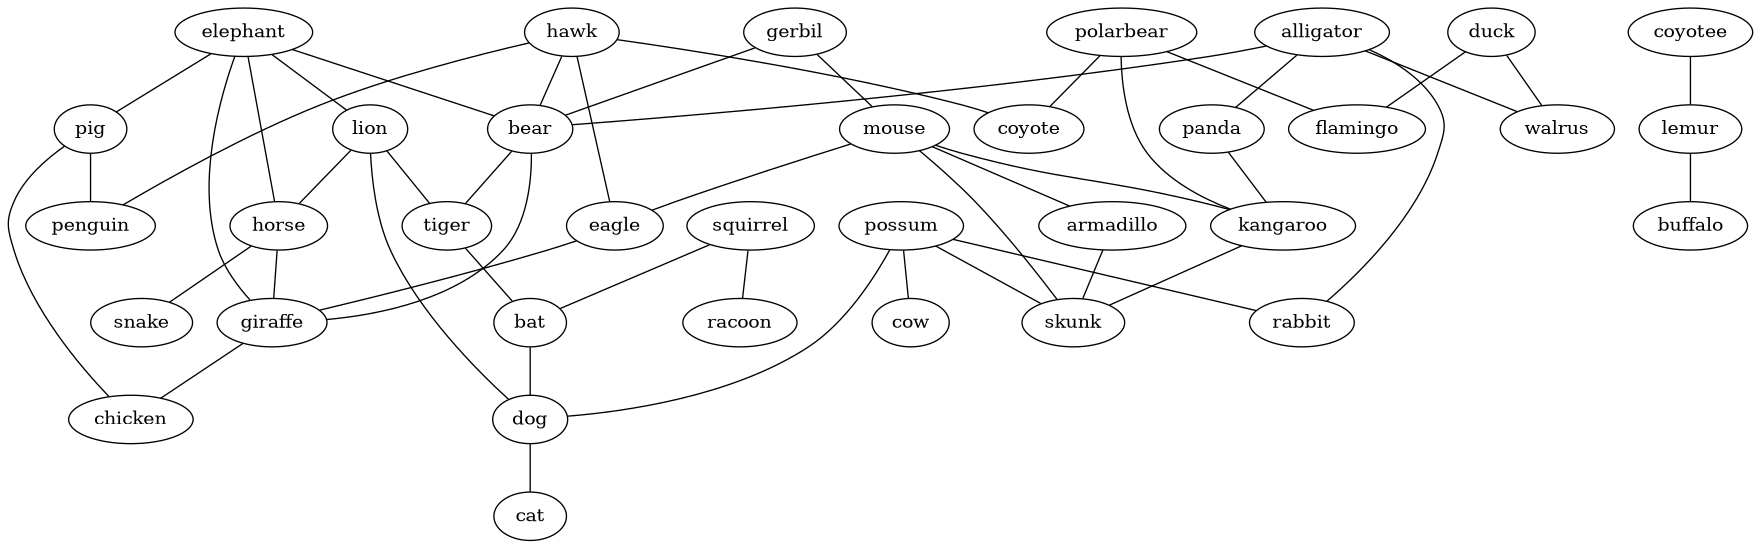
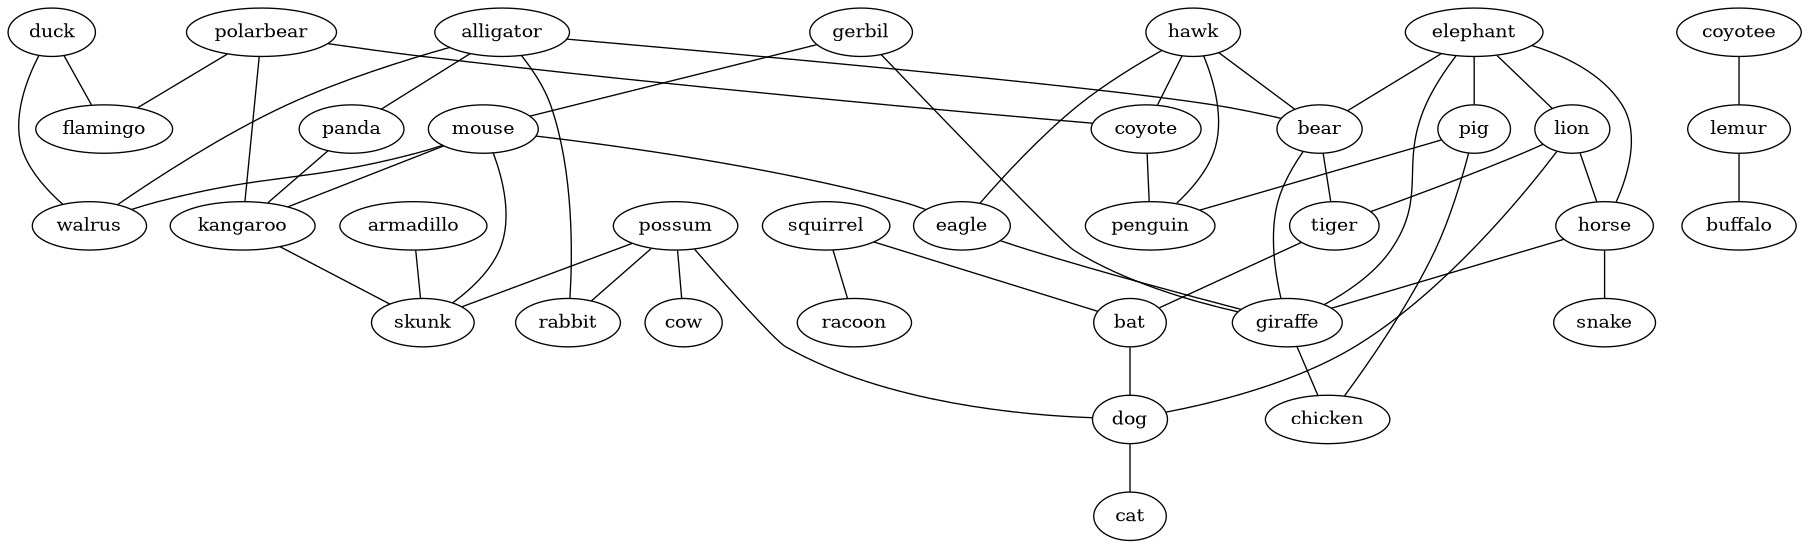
edge "gerbil" -- "bear": now "gerbil" -- "giraffe"
edge "mouse" -- "armadillo": now "mouse" -- "walrus"
edge "coyote" -- "penguin": added
